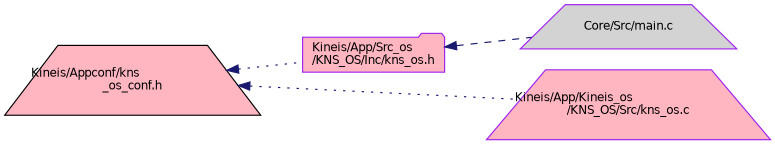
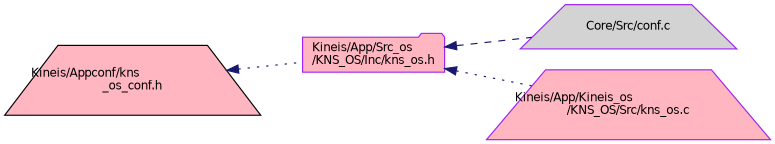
node "Core/Src/main.c": label "Core/Src/main.c" -> "Core/Src/conf.c"
edge "Kineis/App/Kineis_os /KNS_OS/Src/kns_os.c" -> "Kineis/Appconf/kns _os_conf.h": now "Kineis/App/Kineis_os /KNS_OS/Src/kns_os.c" -> "Kineis/App/Src_os /KNS_OS/Inc/kns_os.h"
